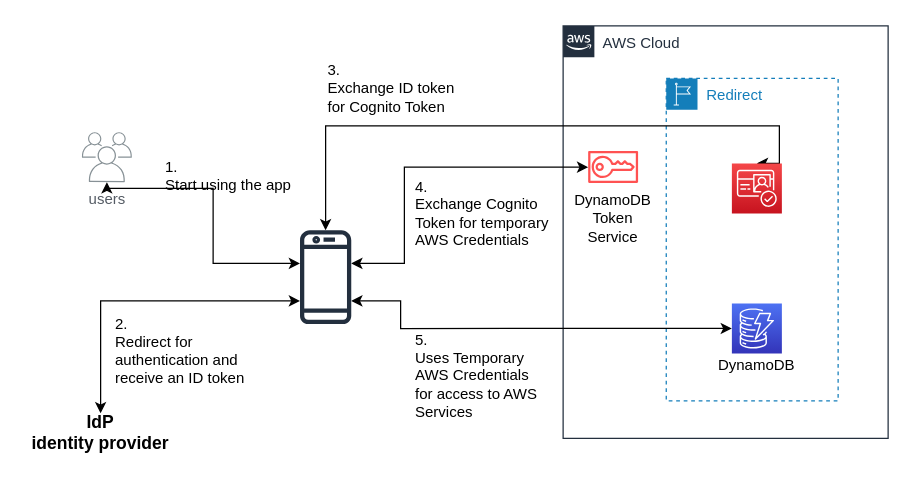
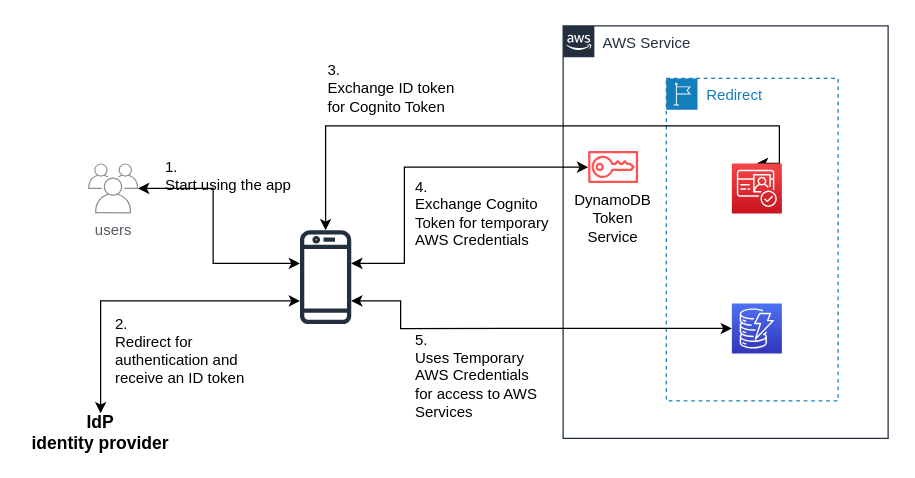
node "AWS Cloud": label "AWS Cloud" -> "AWS Service"
node "users": moved (107, 157) -> (113, 188)
node "DynamoDB": removed
